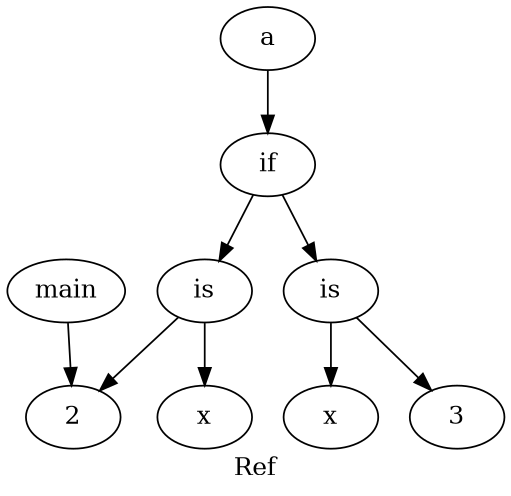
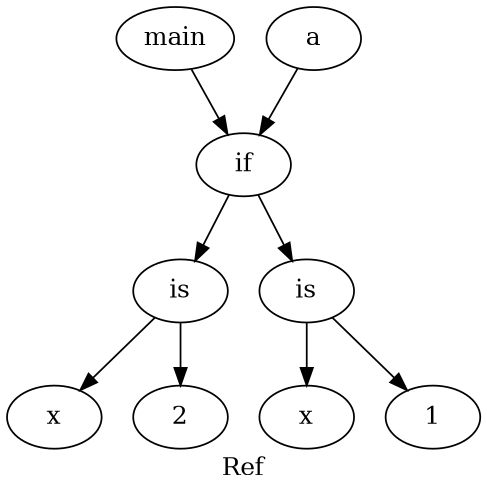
edge "main" -> "2": now "main" -> "if"
node "3": label "3" -> "1"
